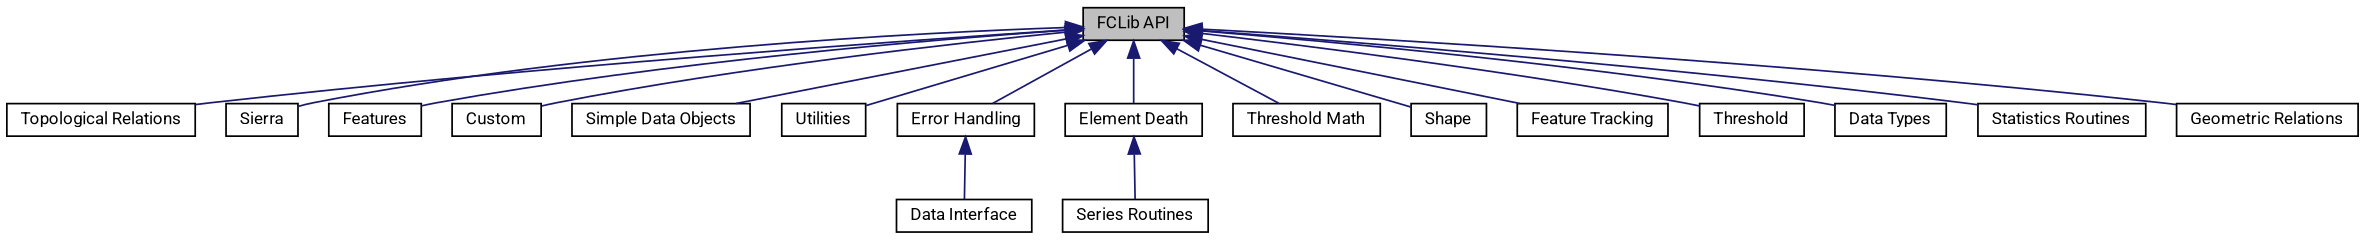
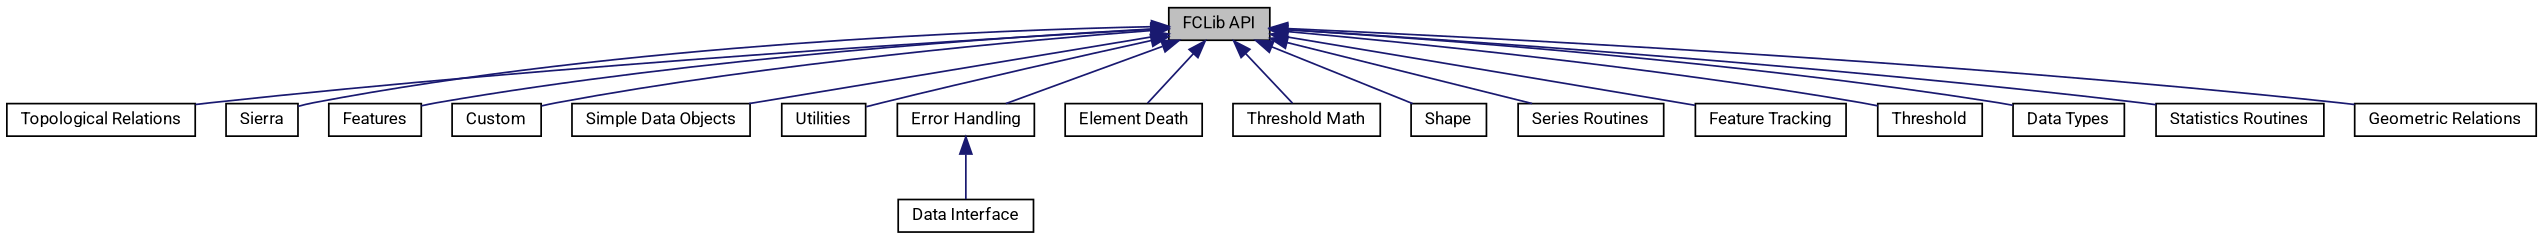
edge "Series Routines" -> "Element Death": now "Series Routines" -> "FCLib API"
